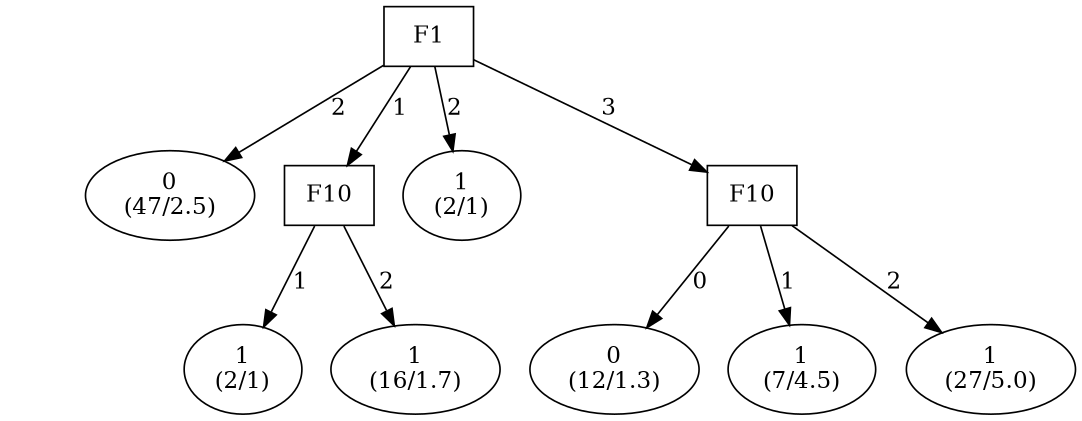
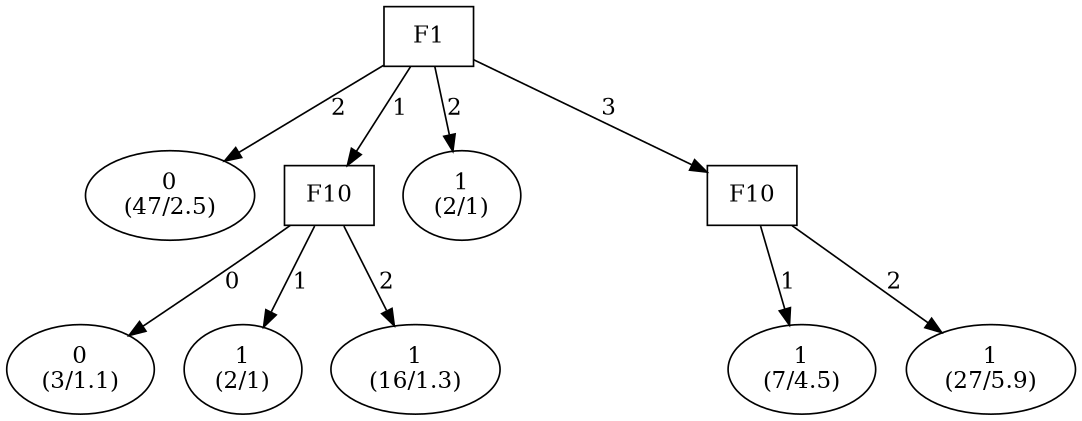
node "0 (3/1.1)": added
node "1 (16/1.7)": label "1 (16/1.7)" -> "1 (16/1.3)"
node "0 (12/1.3)": removed
node "1 (27/5.0)": label "1 (27/5.0)" -> "1 (27/5.9)"
